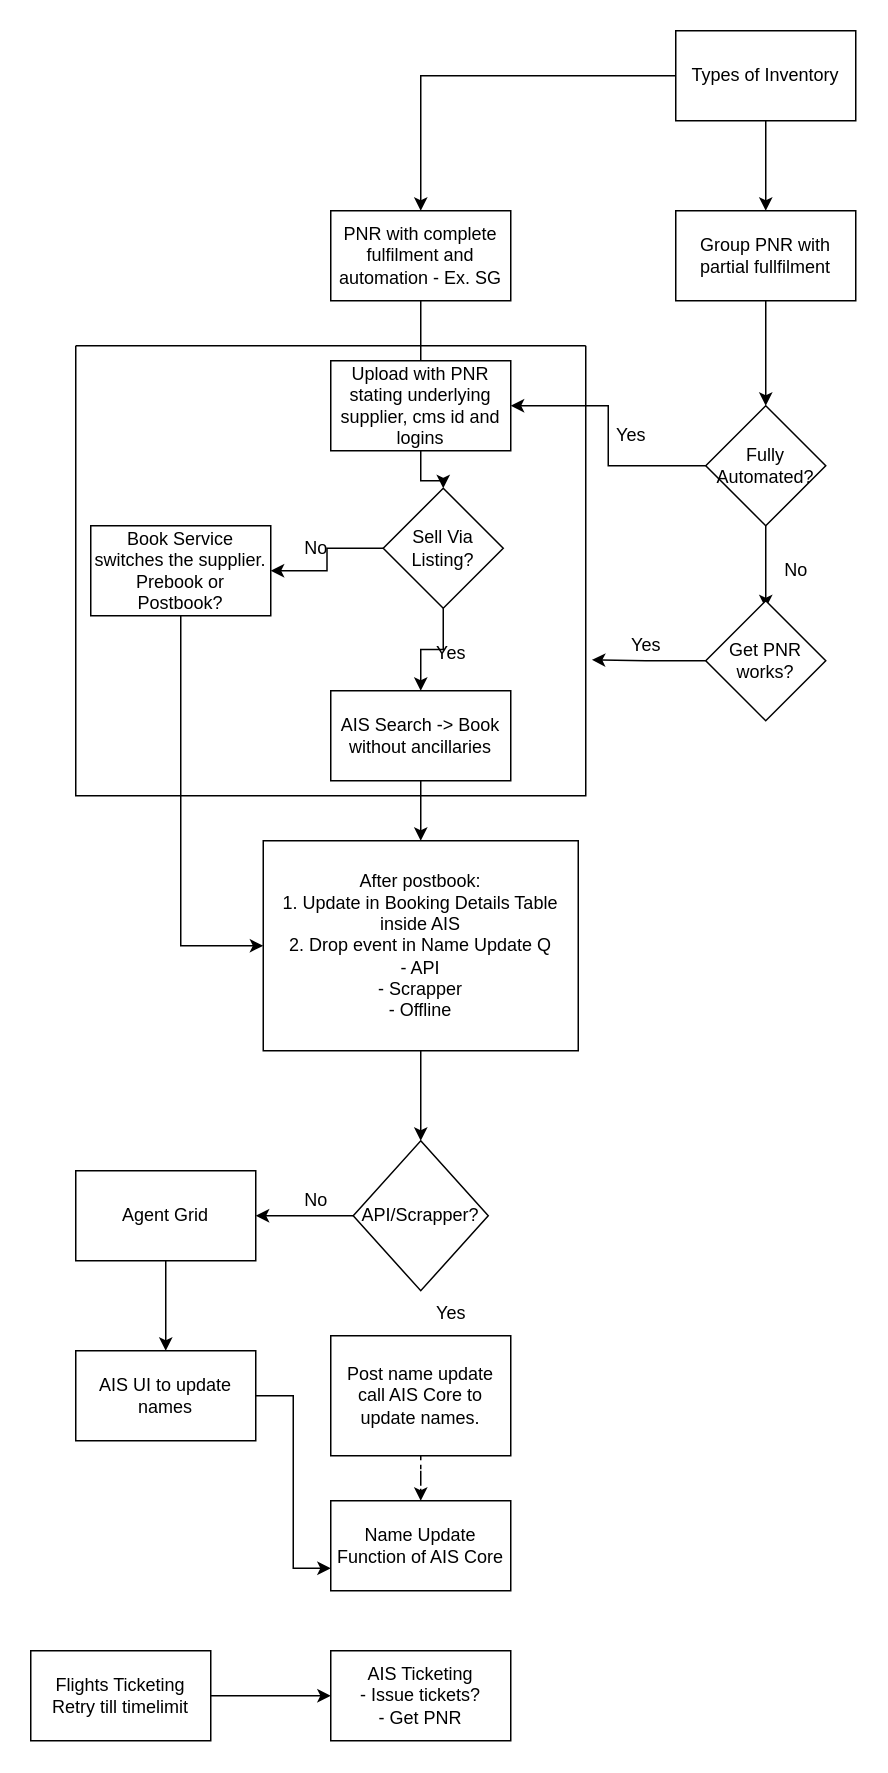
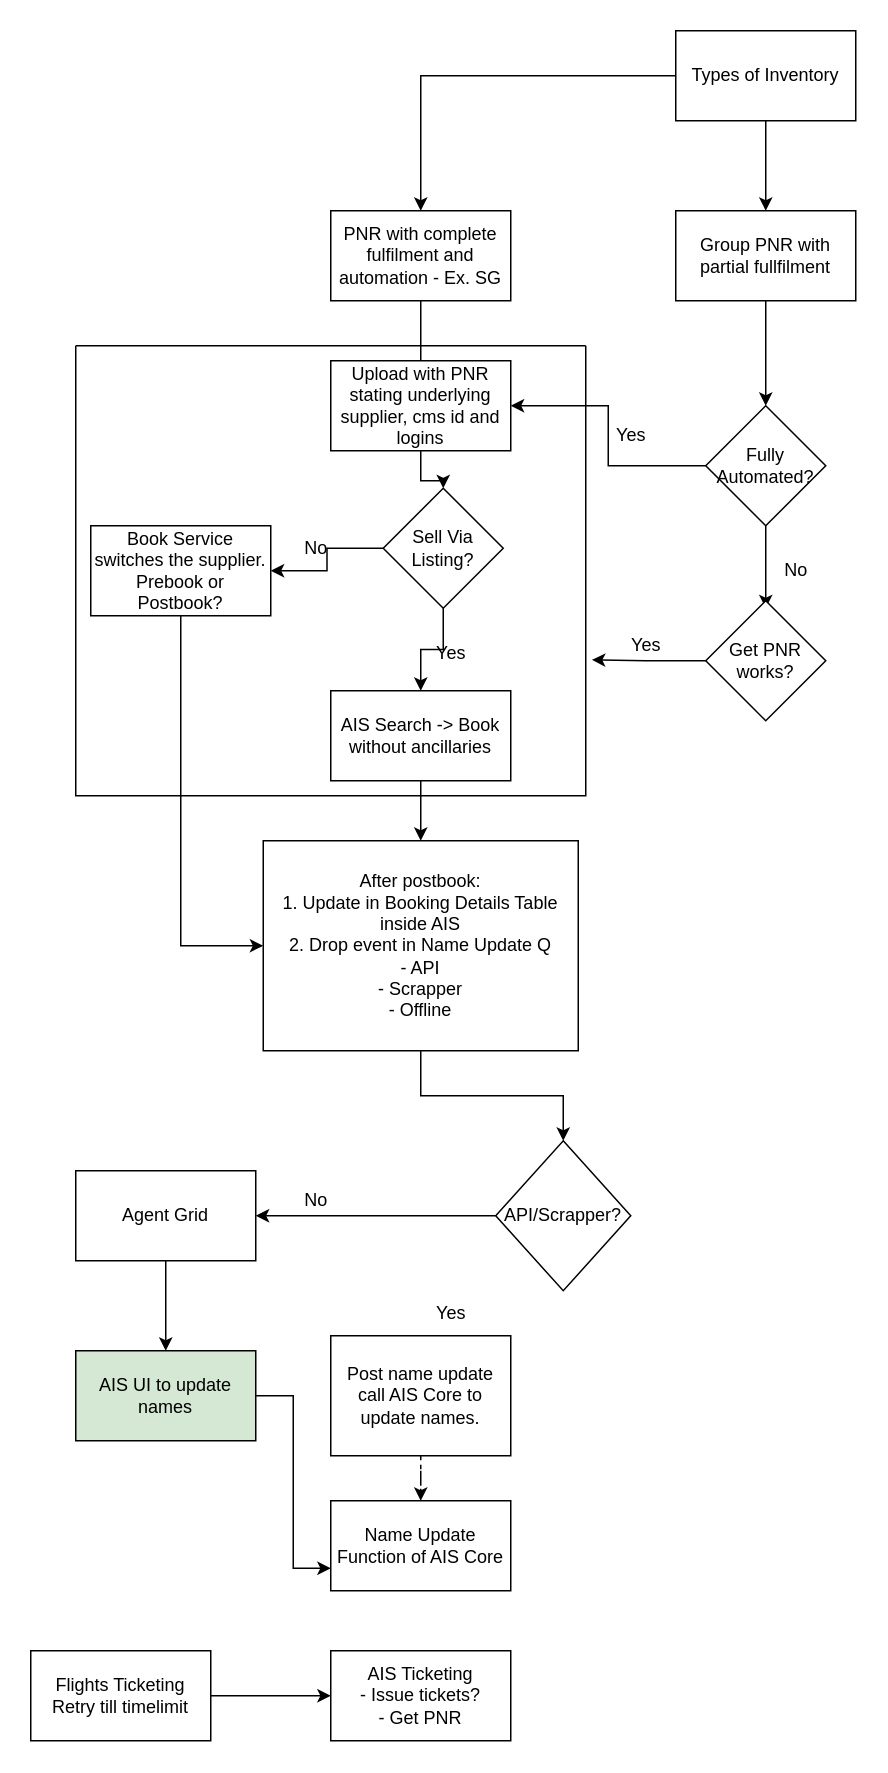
node "API/Scrapper?": moved (421, 1216) -> (563, 1216)
node "AIS UI to update names": fillcolor #ffffff -> #d5e8d4
